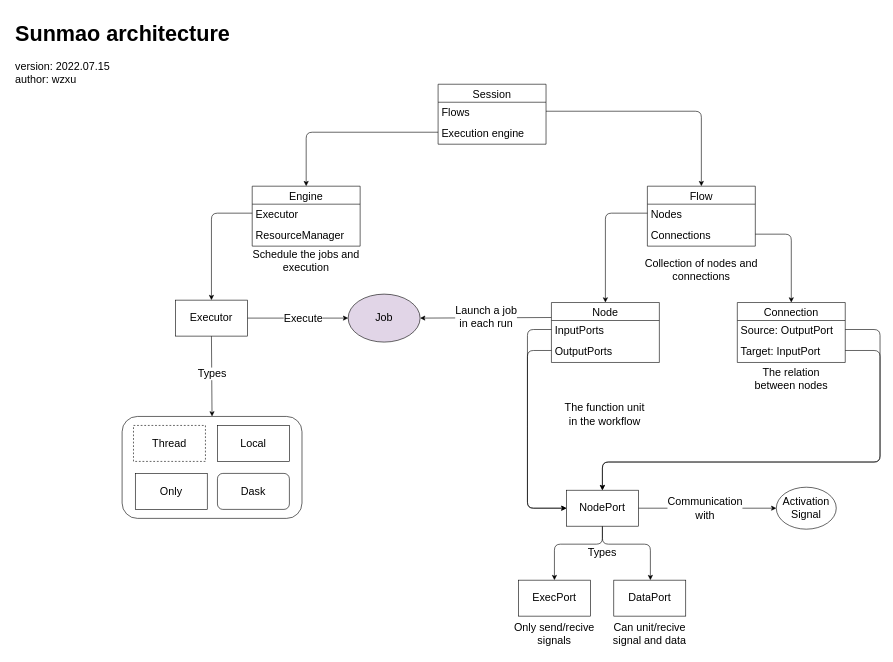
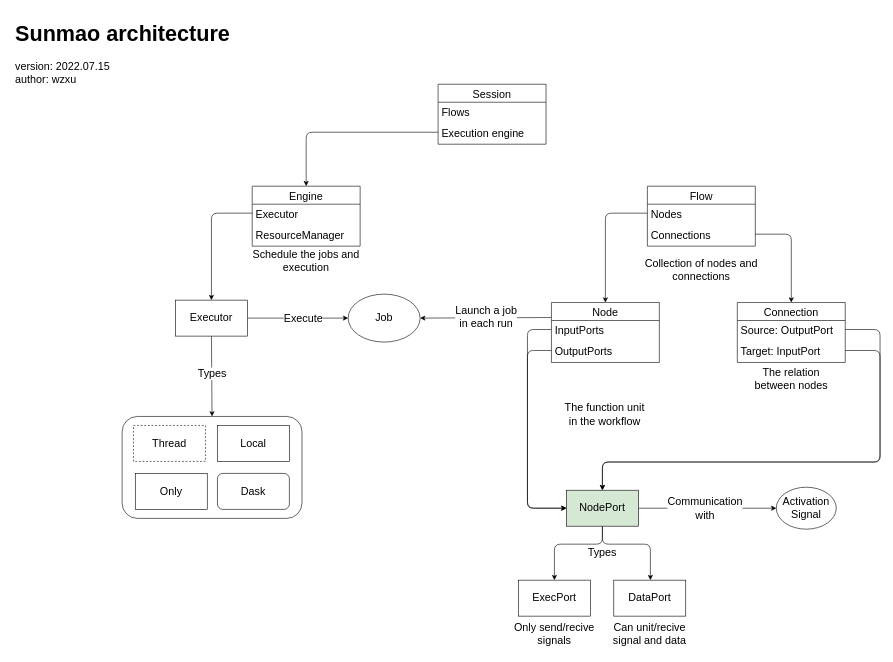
edge "Flows" -> "Flow": removed
node "Job": fillcolor #e1d5e7 -> #ffffff
node "NodePort": fillcolor #ffffff -> #d5e8d4
